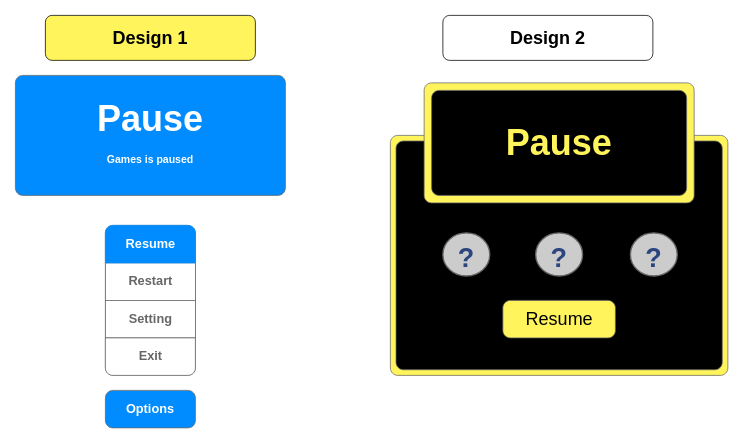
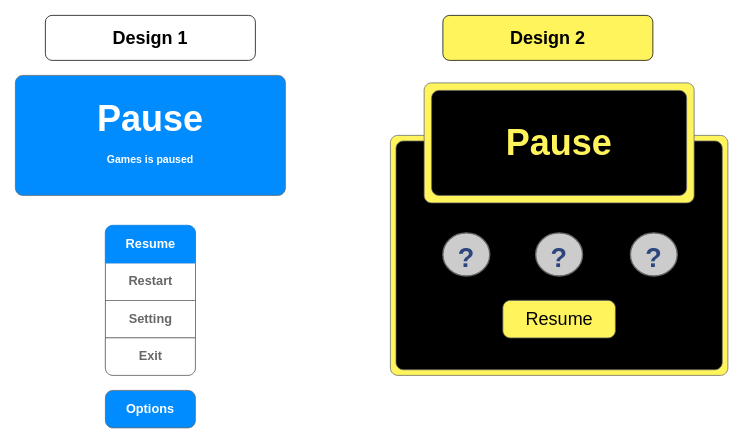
node "Design 1": fillcolor #fff45c -> #ffffff
node "Design 2": fillcolor #ffffff -> #fff45c
